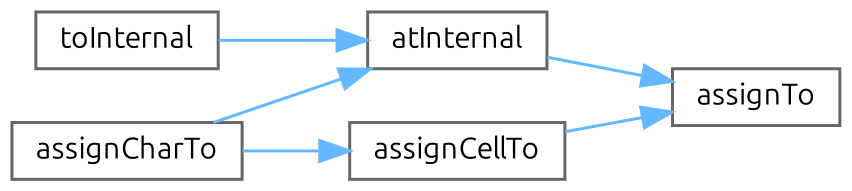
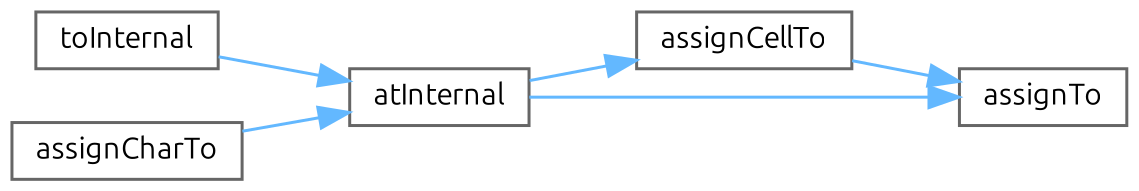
edge "assignCharTo" -> "assignCellTo": now "atInternal" -> "assignCellTo"
